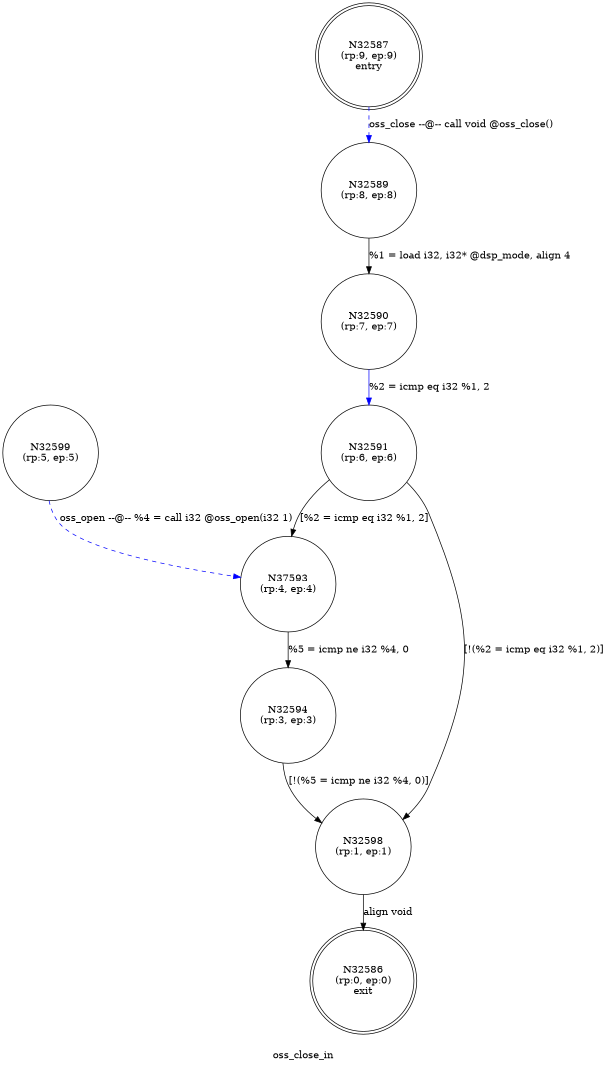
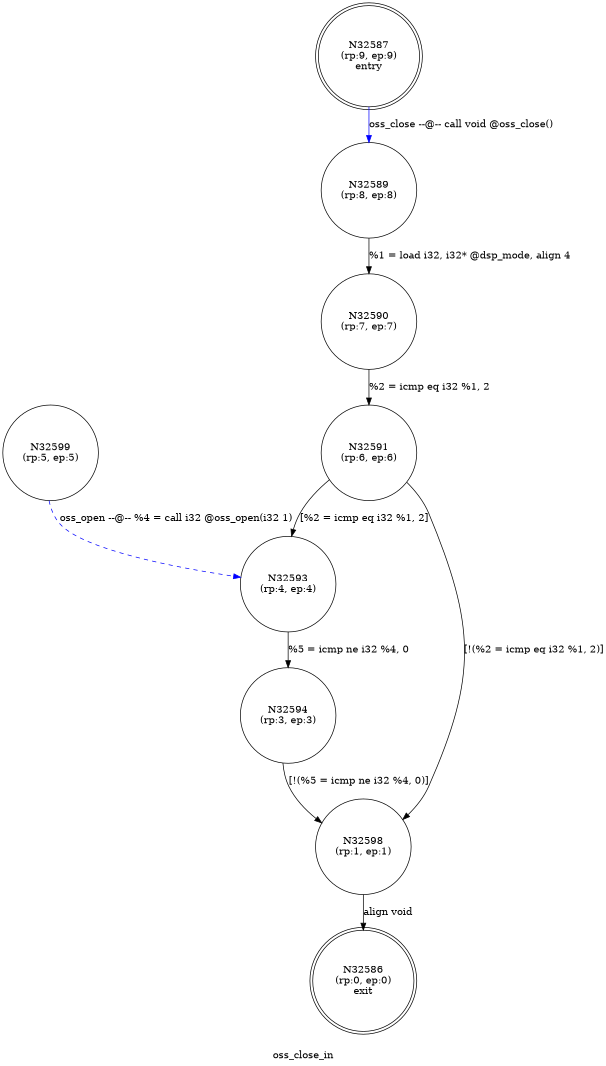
edge "N32587 (rp:9, ep:9) entry" -> "N32589 (rp:8, ep:8)": style dashed -> solid
edge "N32590 (rp:7, ep:7)" -> "N32591 (rp:6, ep:6)": color blue -> black
node "N37593 (rp:4, ep:4)": label "N37593 (rp:4, ep:4)" -> "N32593 (rp:4, ep:4)"
